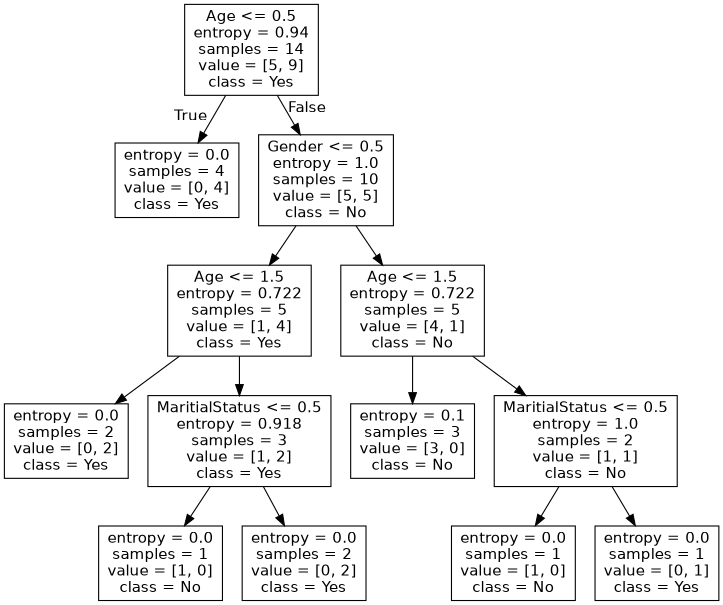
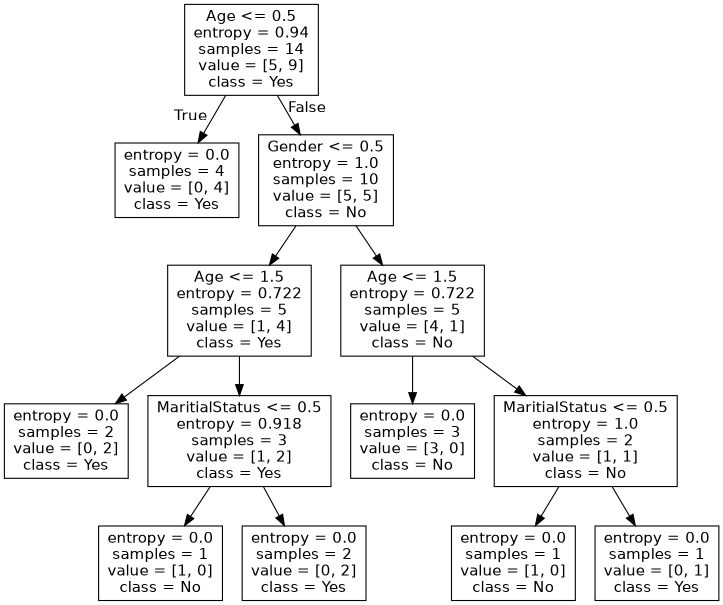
node "entropy = 0.1 samples = 3 value = [3, 0] class = No": label "entropy = 0.1 samples = 3 value = [3, 0] class = No" -> "entropy = 0.0 samples = 3 value = [3, 0] class = No"
